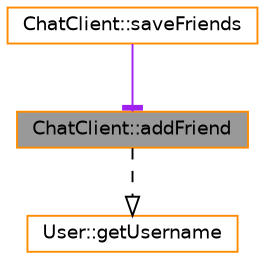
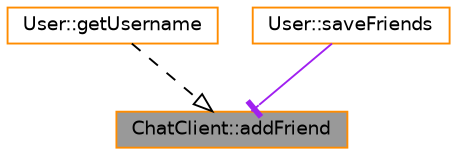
node "ChatClient::saveFriends": label "ChatClient::saveFriends" -> "User::saveFriends"
edge "ChatClient::addFriend" -> "User::getUsername": reversed
